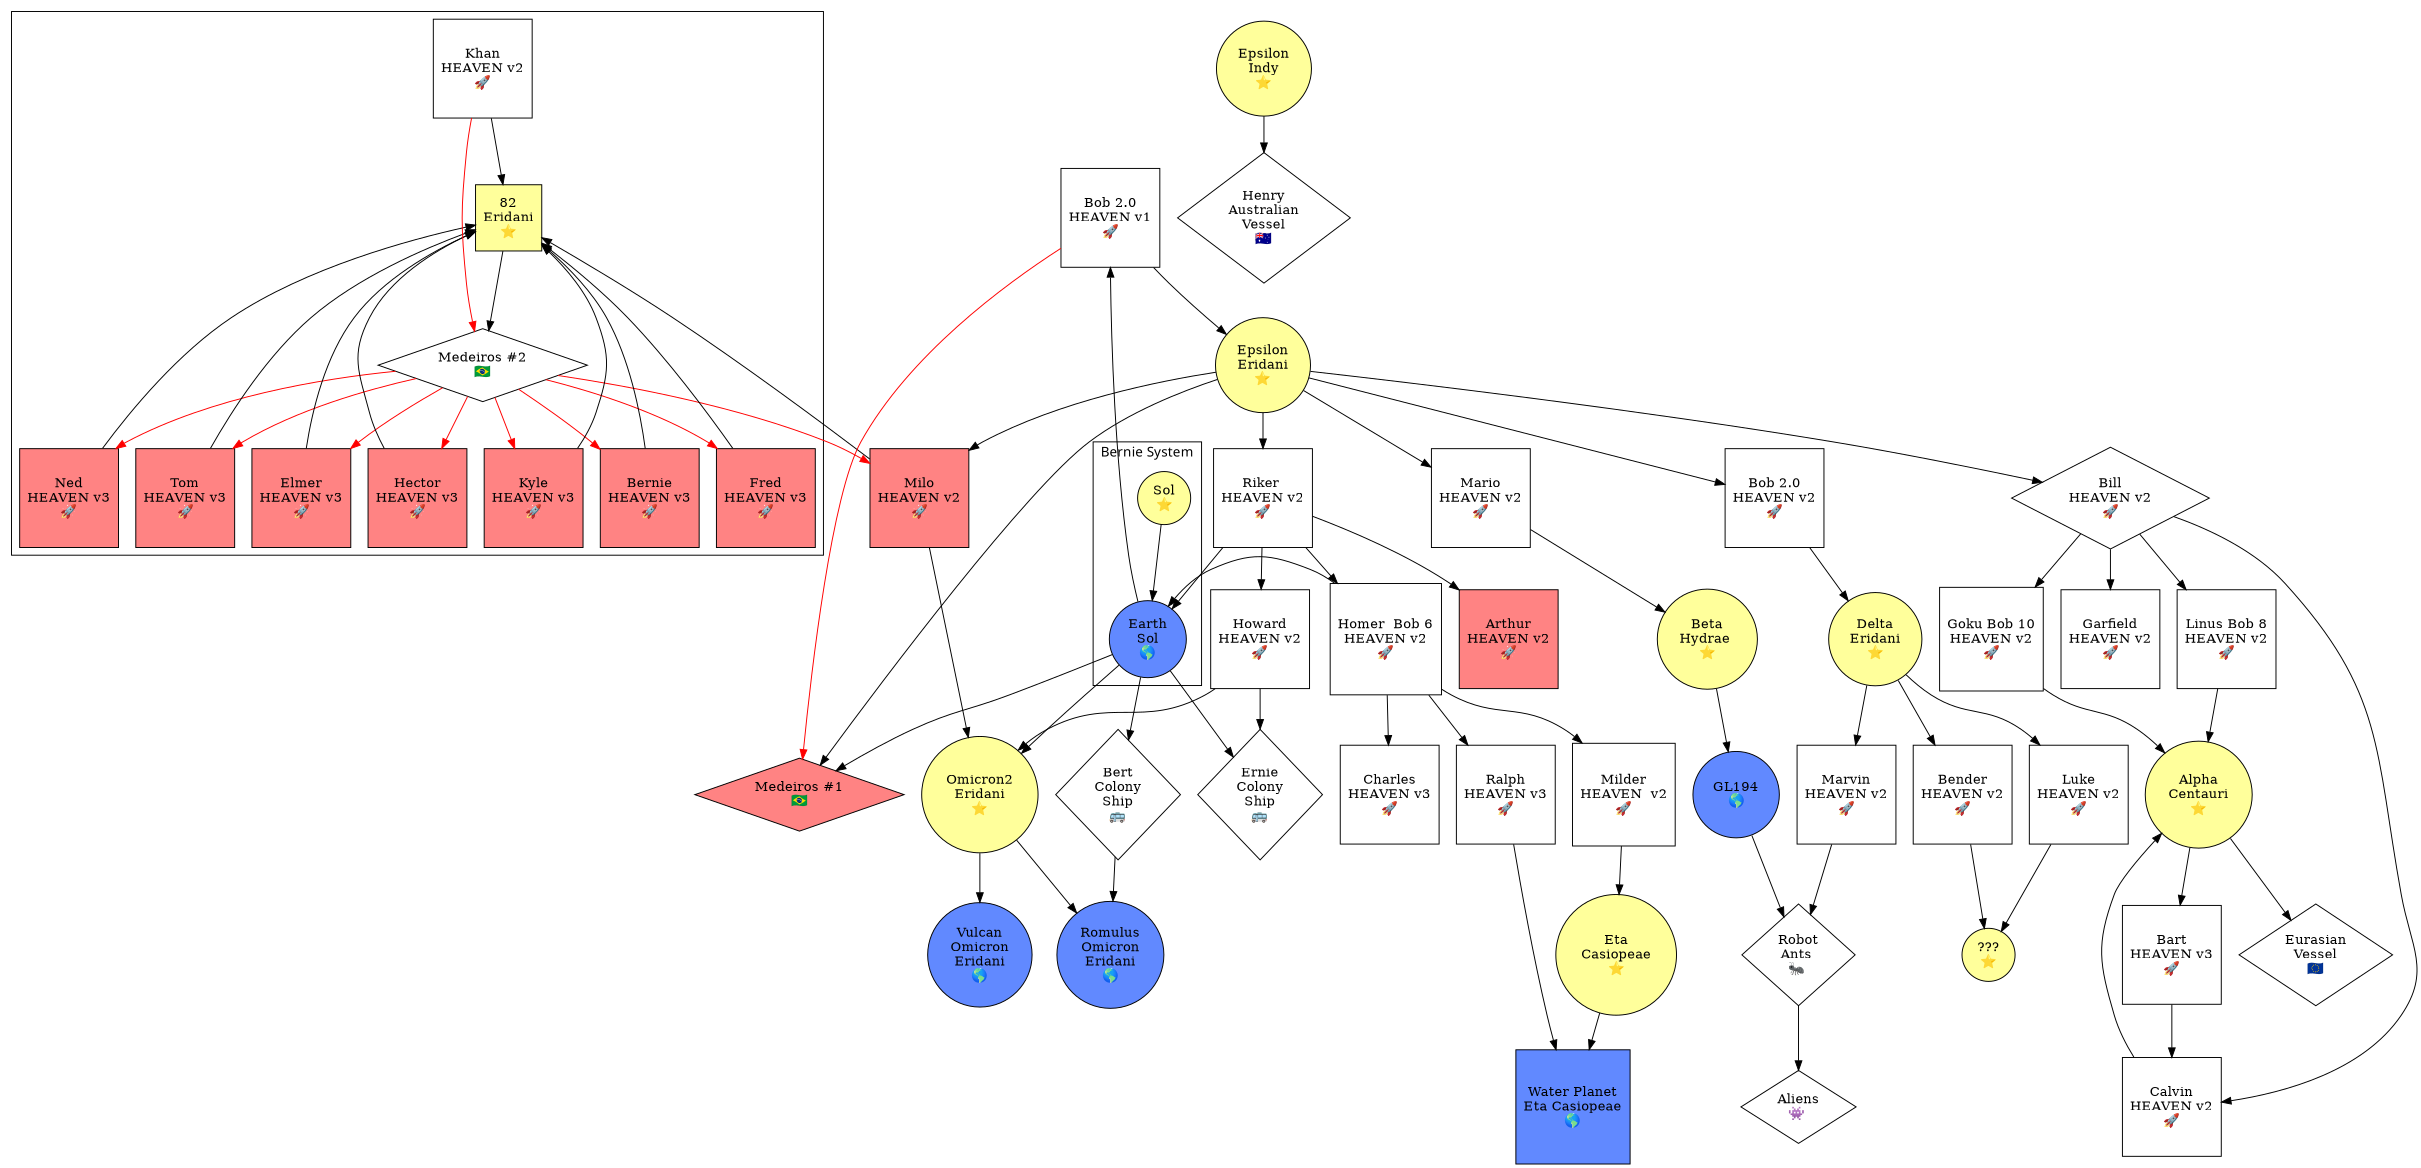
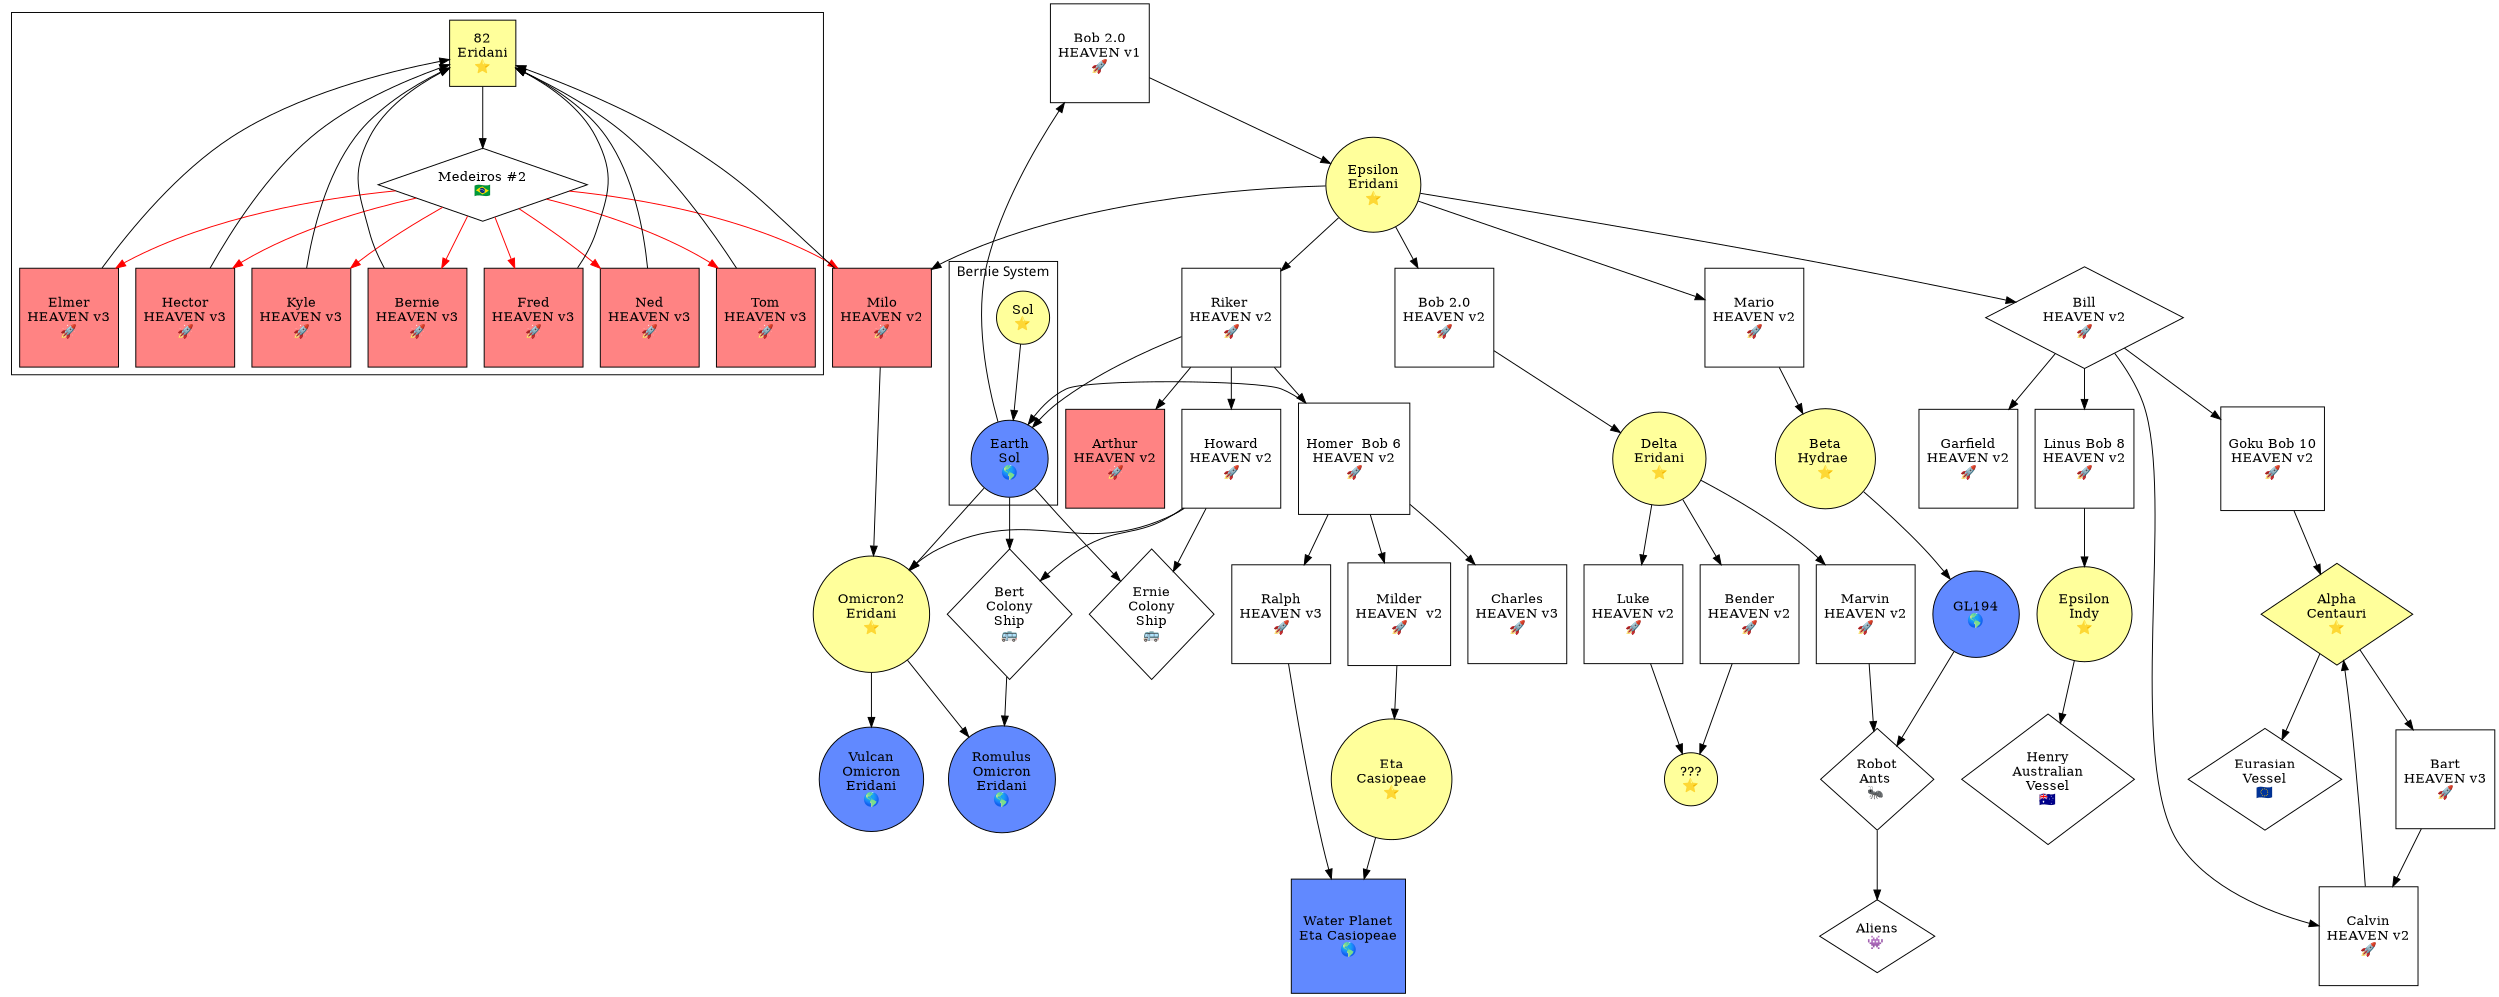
node "Khan HEAVEN v2 🚀": removed
edge "Howard HEAVEN v2 🚀" -> "Bert Colony Ship 🚌": added
edge "Linus Bob 8 HEAVEN v2 🚀" -> "Alpha Centauri ⭐️": now "Linus Bob 8 HEAVEN v2 🚀" -> "Epsilon Indy ⭐️"
node "Medeiros #1 🇧🇷": removed
node "Alpha Centauri ⭐️": shape circle -> diamond
